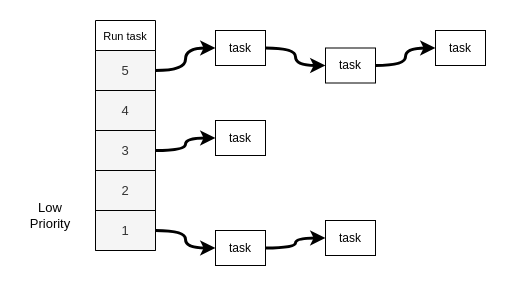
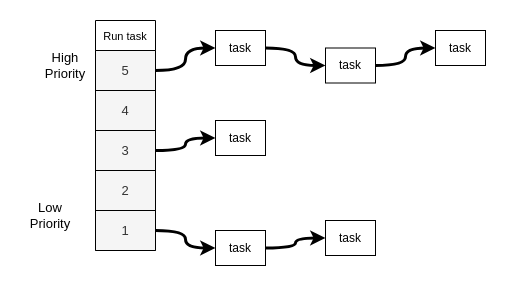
node "High Priority": added
